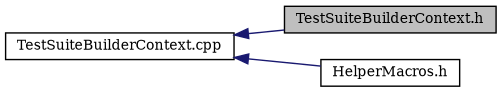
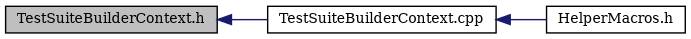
edge "TestSuiteBuilderContext.h" -> "TestSuiteBuilderContext.cpp": reversed
